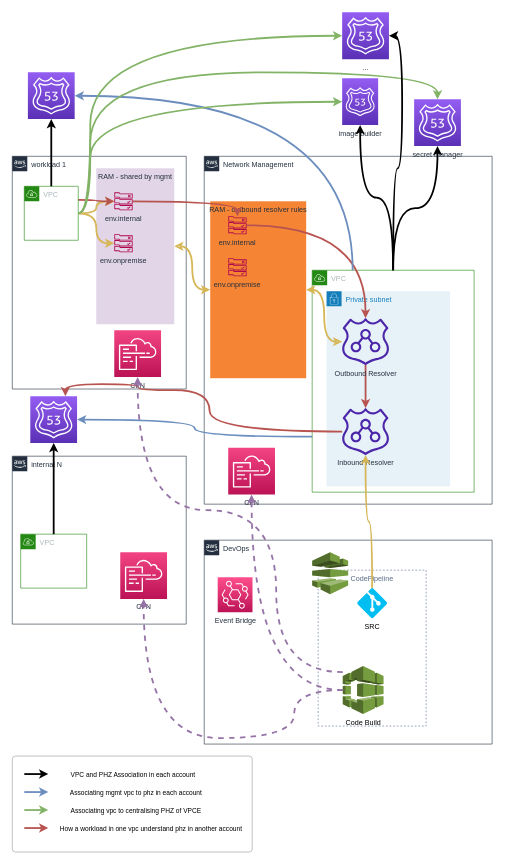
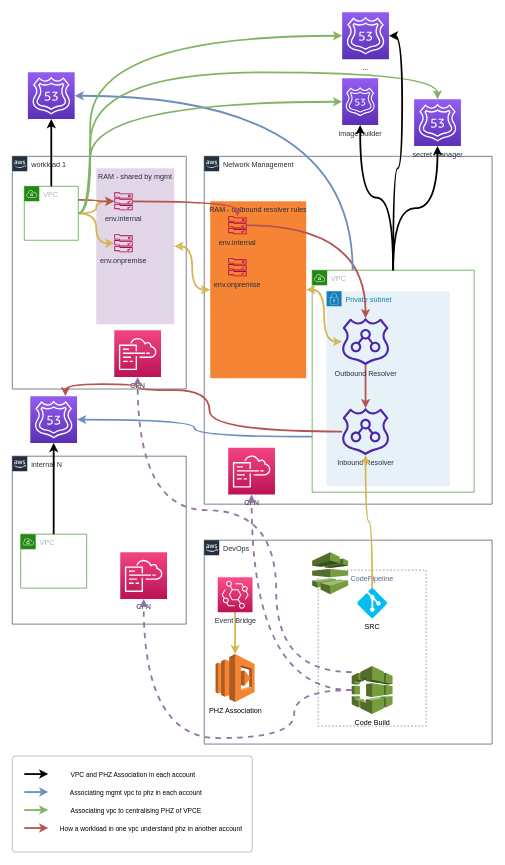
edge "Event Bridge" -> "PHZ Association": added
node "PHZ Association": added
node "Code Build": moved (363, 690) -> (372, 690)
